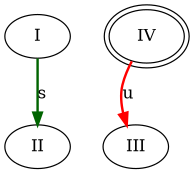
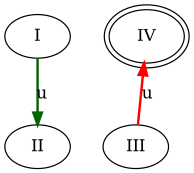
edge "IV" -> "III": reversed
edge "I" -> "II": label "s" -> "u"
